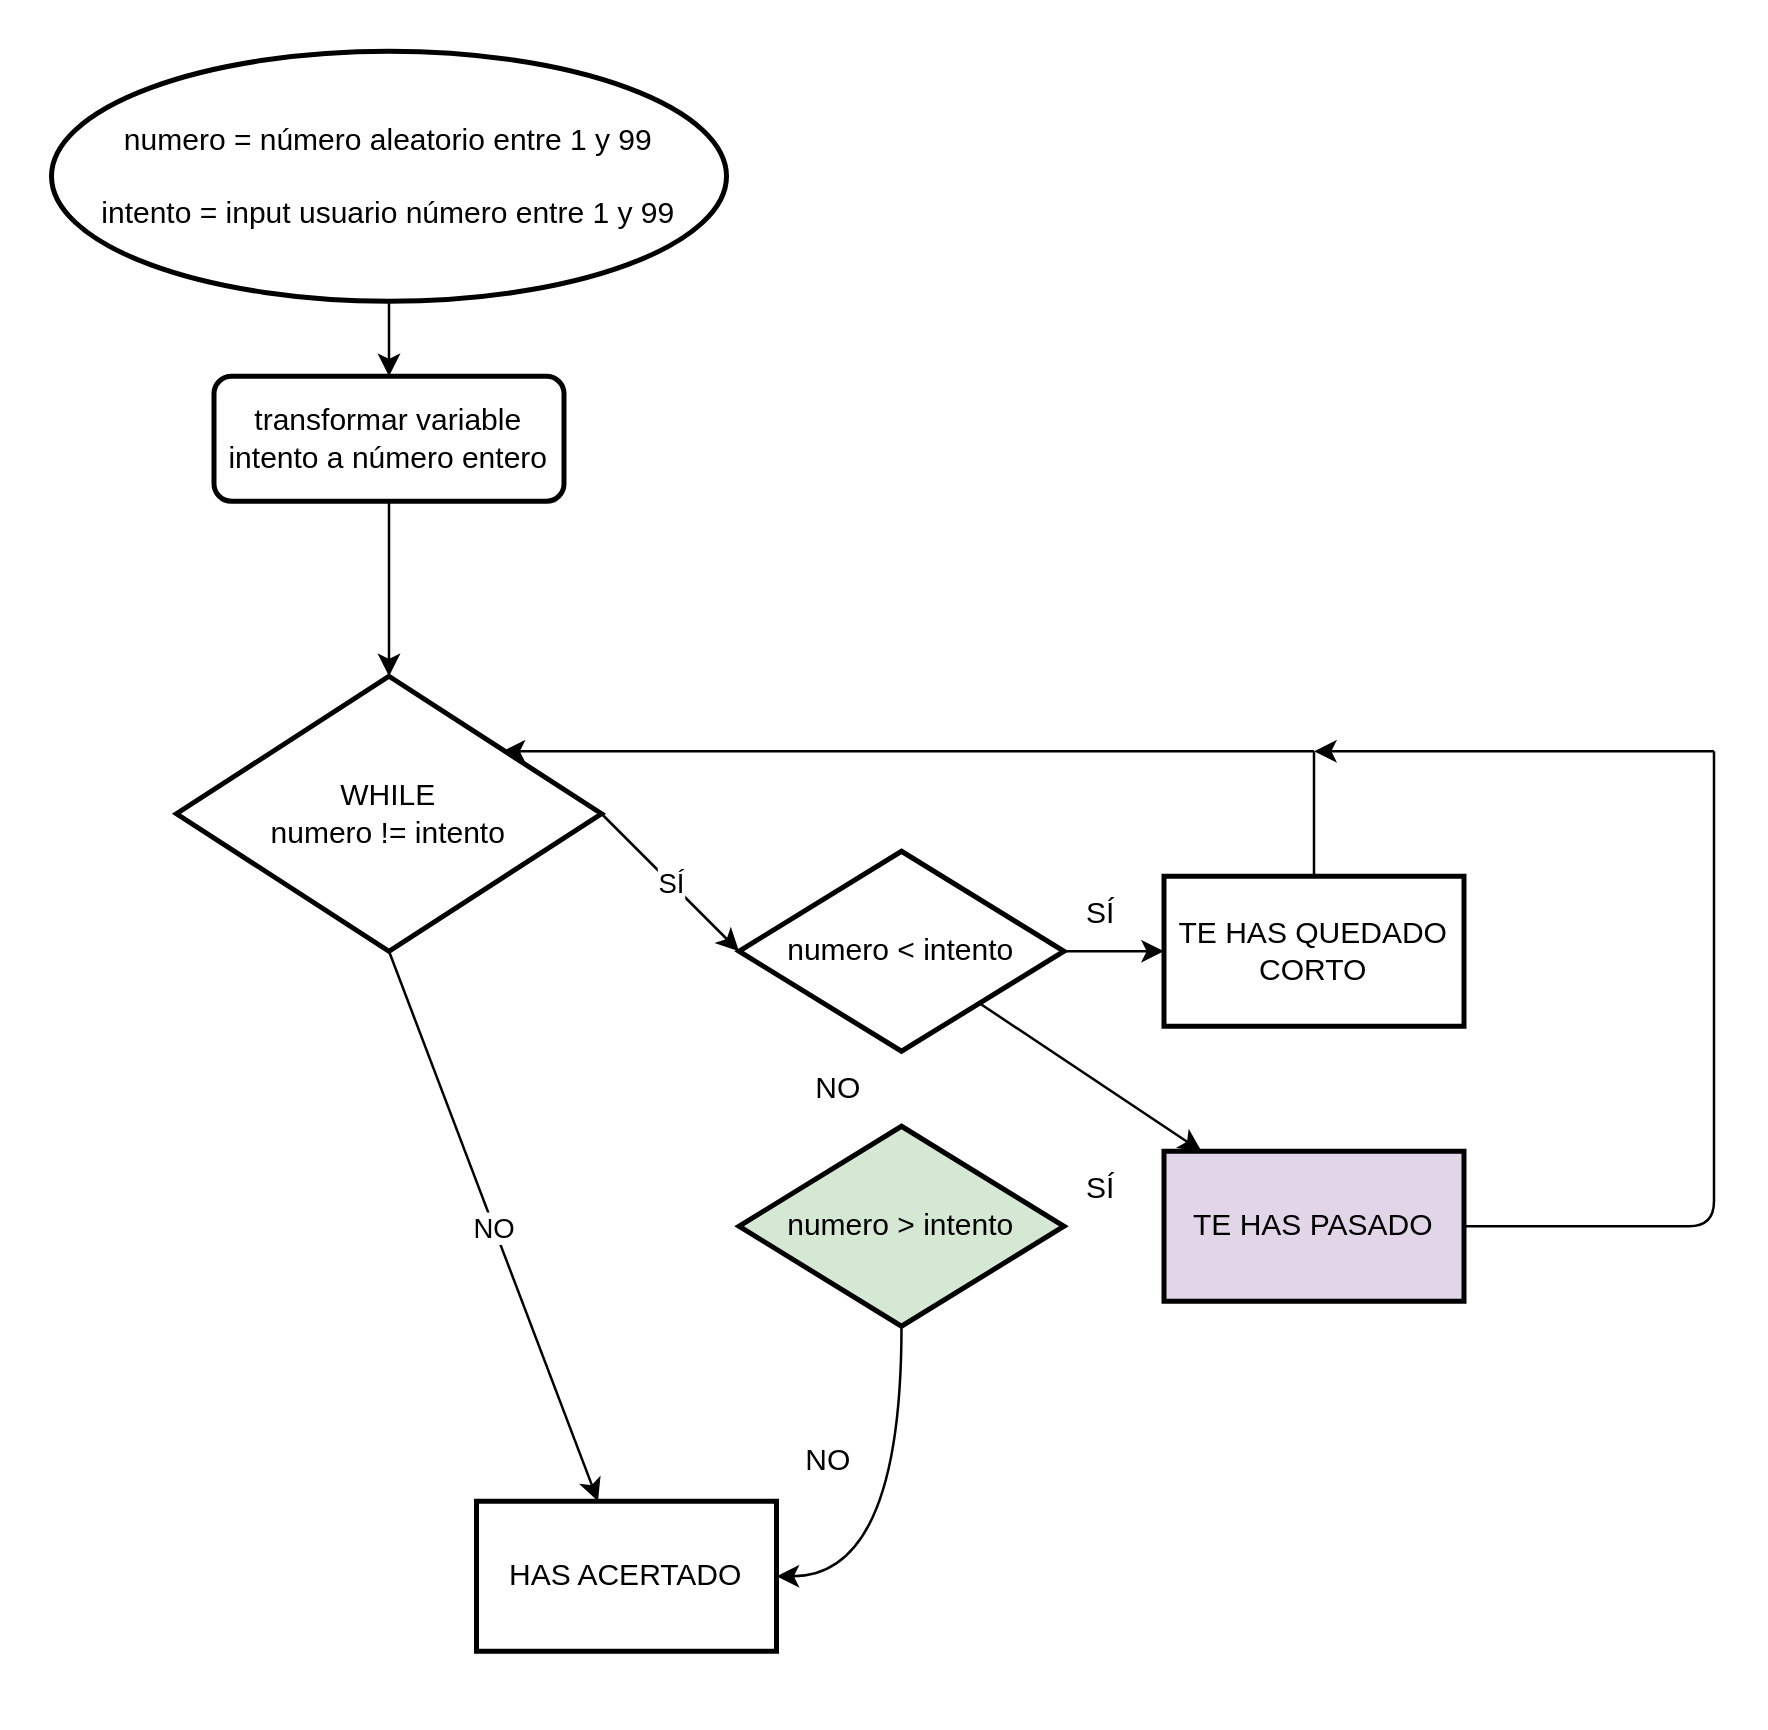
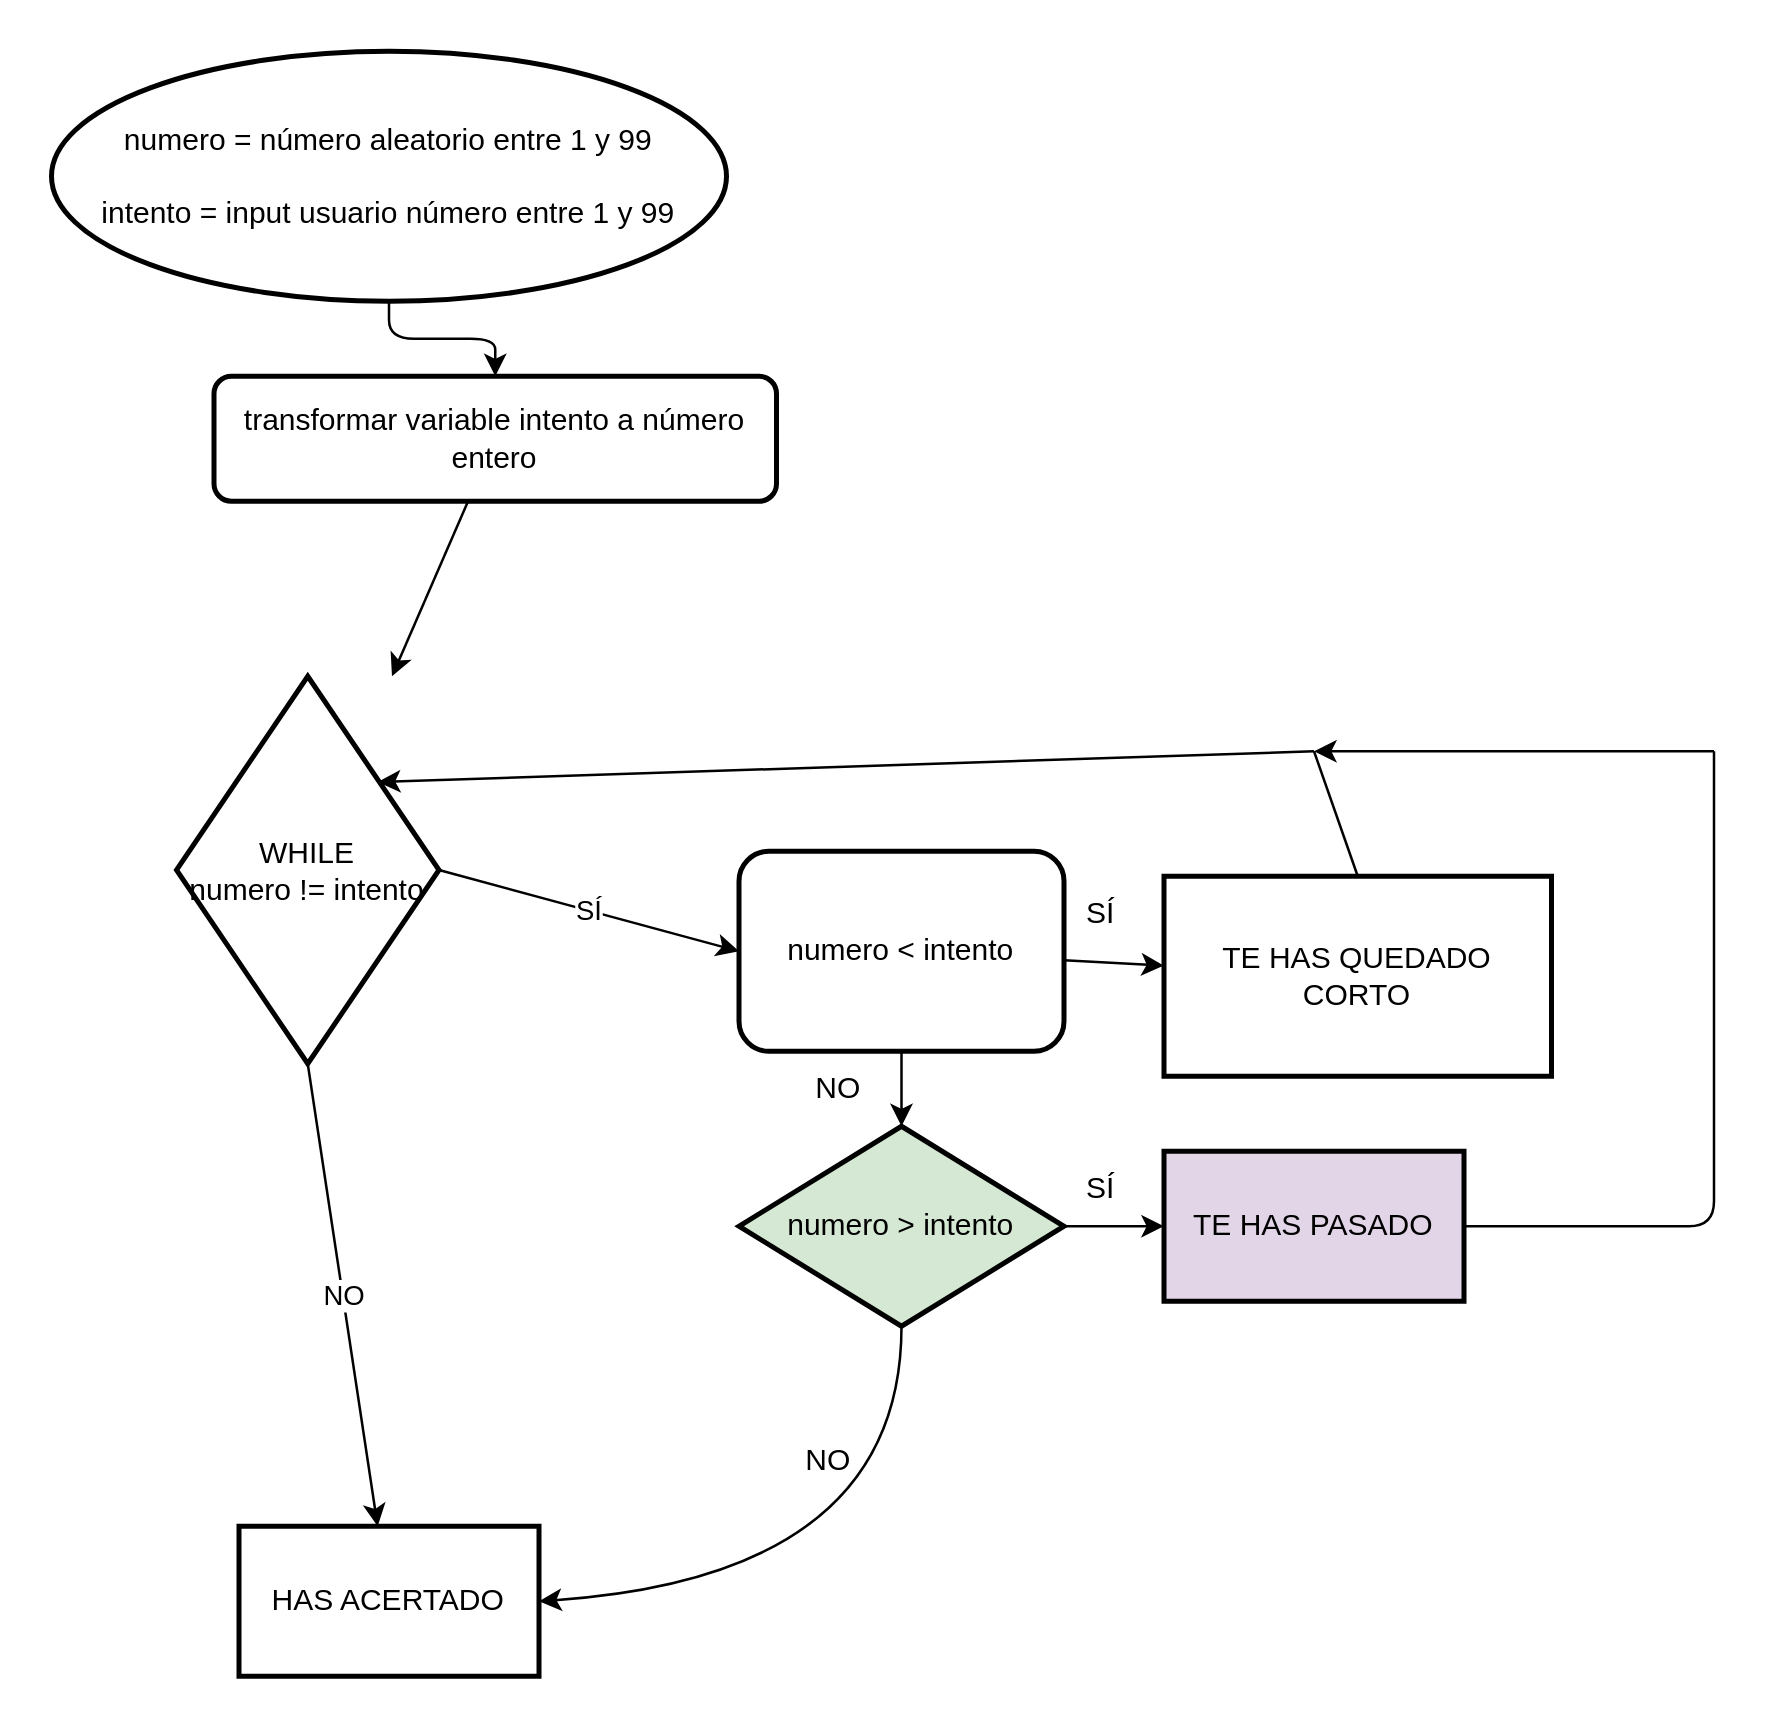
node "transformar variable intento a número entero": size 350x125 -> 563x125
node "WHILE numero != intento": size 425x275 -> 263x388
node "numero < intento": shape diamond -> rounded rectangle
node "TE HAS QUEDADO CORTO": size 300x150 -> 388x200
edge "numero < intento" -> "TE HAS PASADO": now "numero < intento" -> "numero > intento"
edge "numero > intento" -> "TE HAS PASADO": added
node "HAS ACERTADO": moved (626, 1576) -> (389, 1601)
